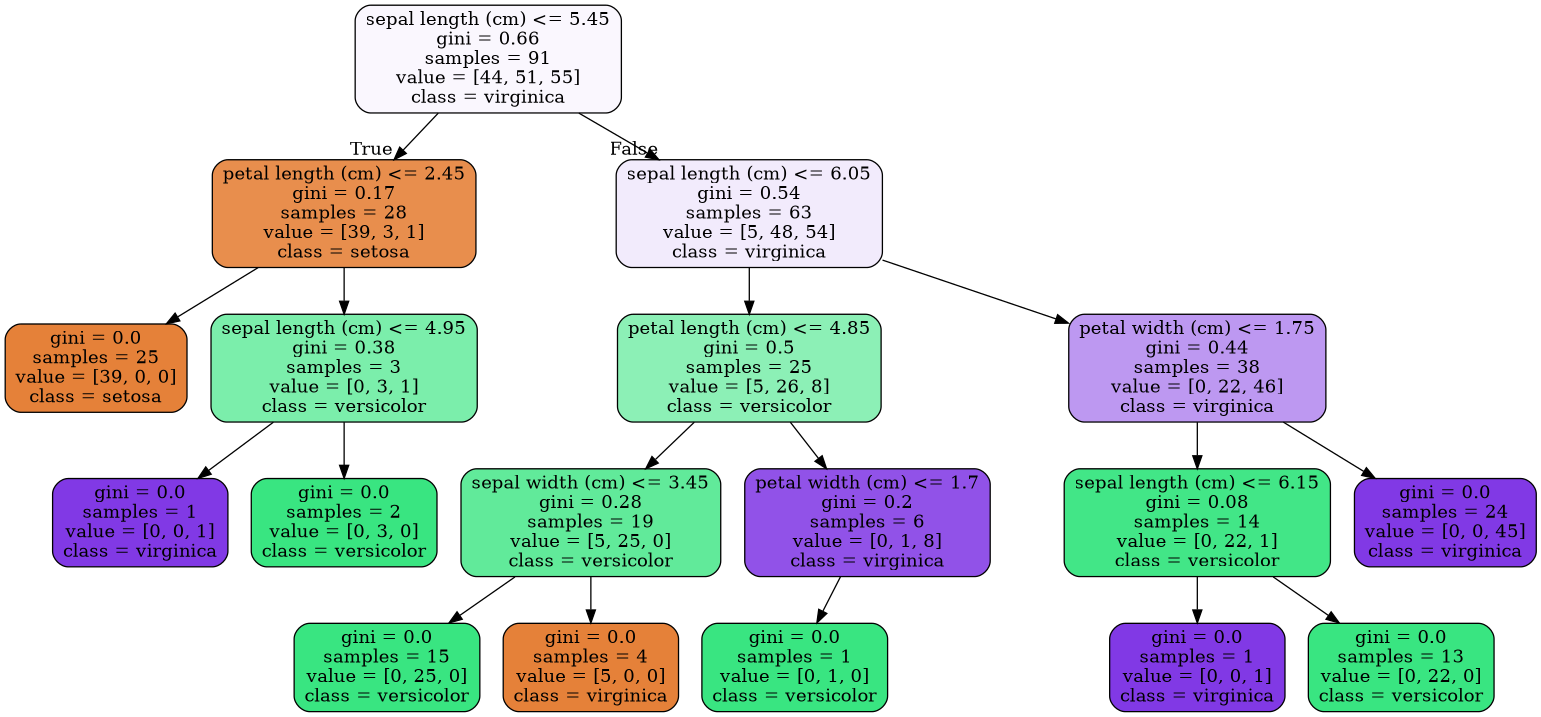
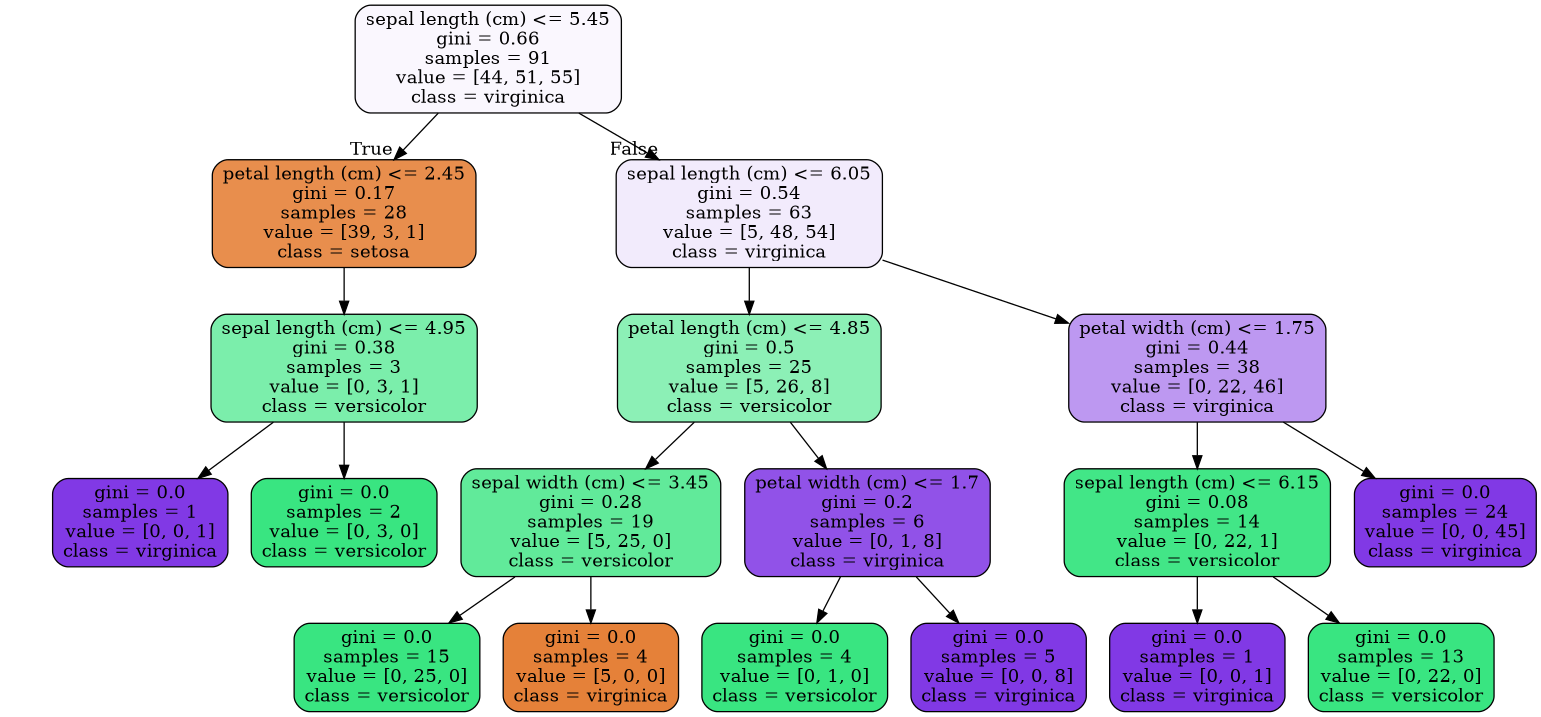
node "gini = 0.0 samples = 25 value = [39, 0, 0] class = setosa": removed
node "gini = 0.0 samples = 1 value = [0, 1, 0] class = versicolor": label "gini = 0.0 samples = 1 value = [0, 1, 0] class = versicolor" -> "gini = 0.0 samples = 4 value = [0, 1, 0] class = versicolor"
node "gini = 0.0 samples = 5 value = [0, 0, 8] class = virginica": added
